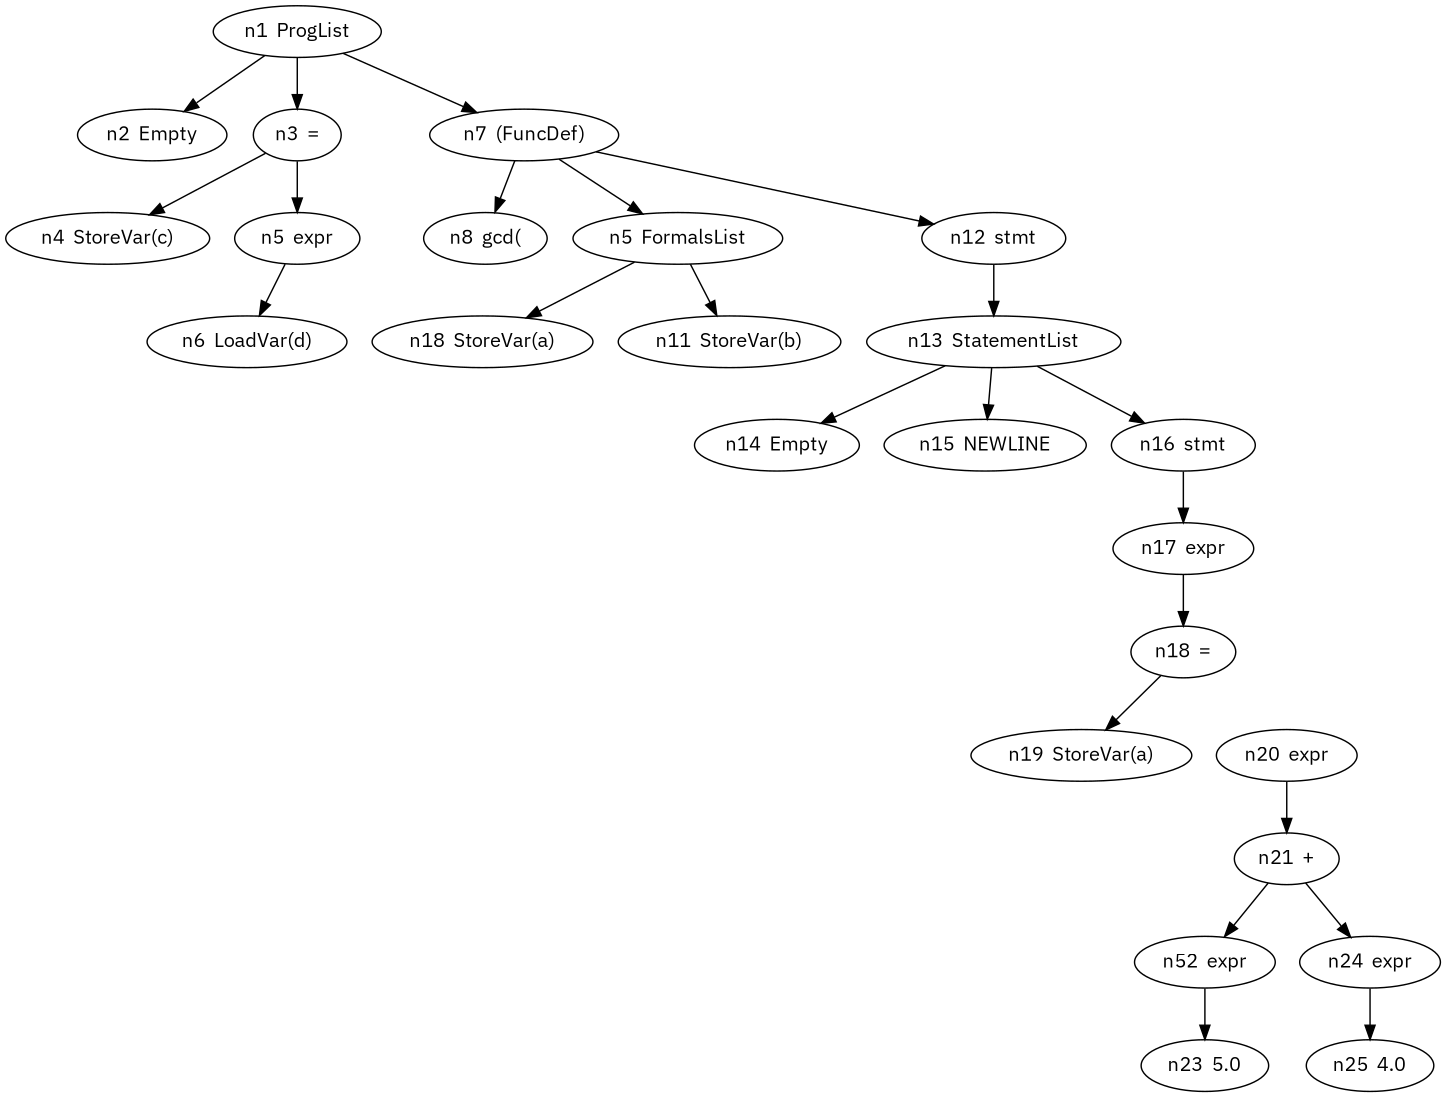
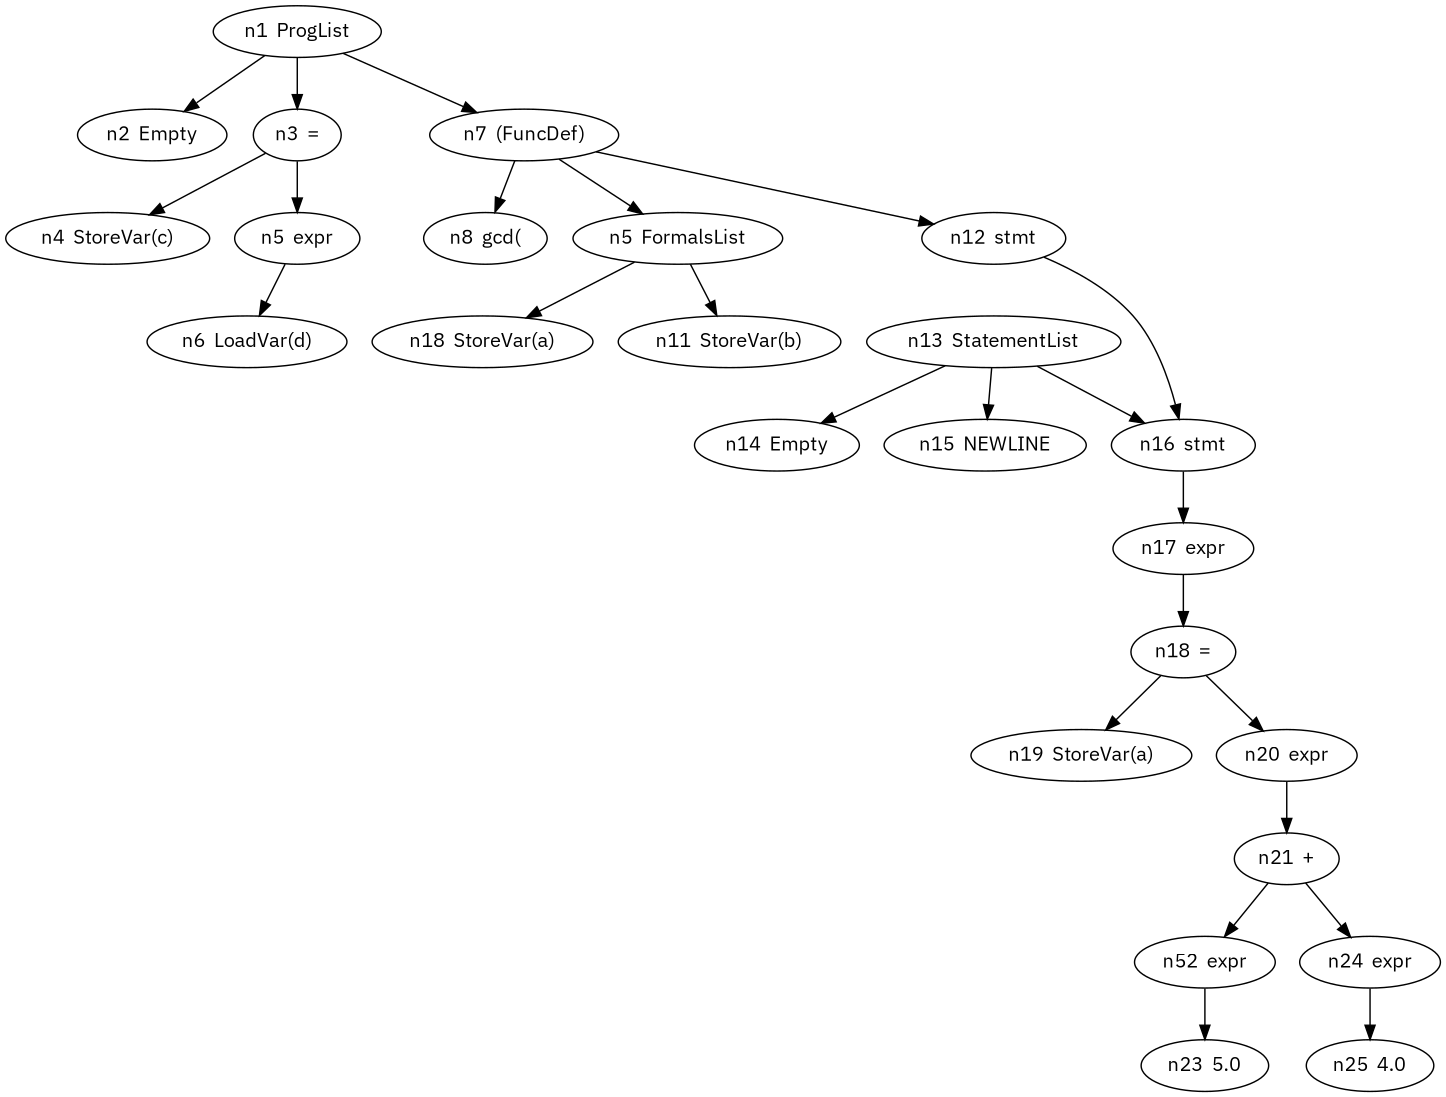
edge "n12  stmt" -> "n13  StatementList": now "n12  stmt" -> "n16  stmt"
edge "n18  =" -> "n20  expr": added
